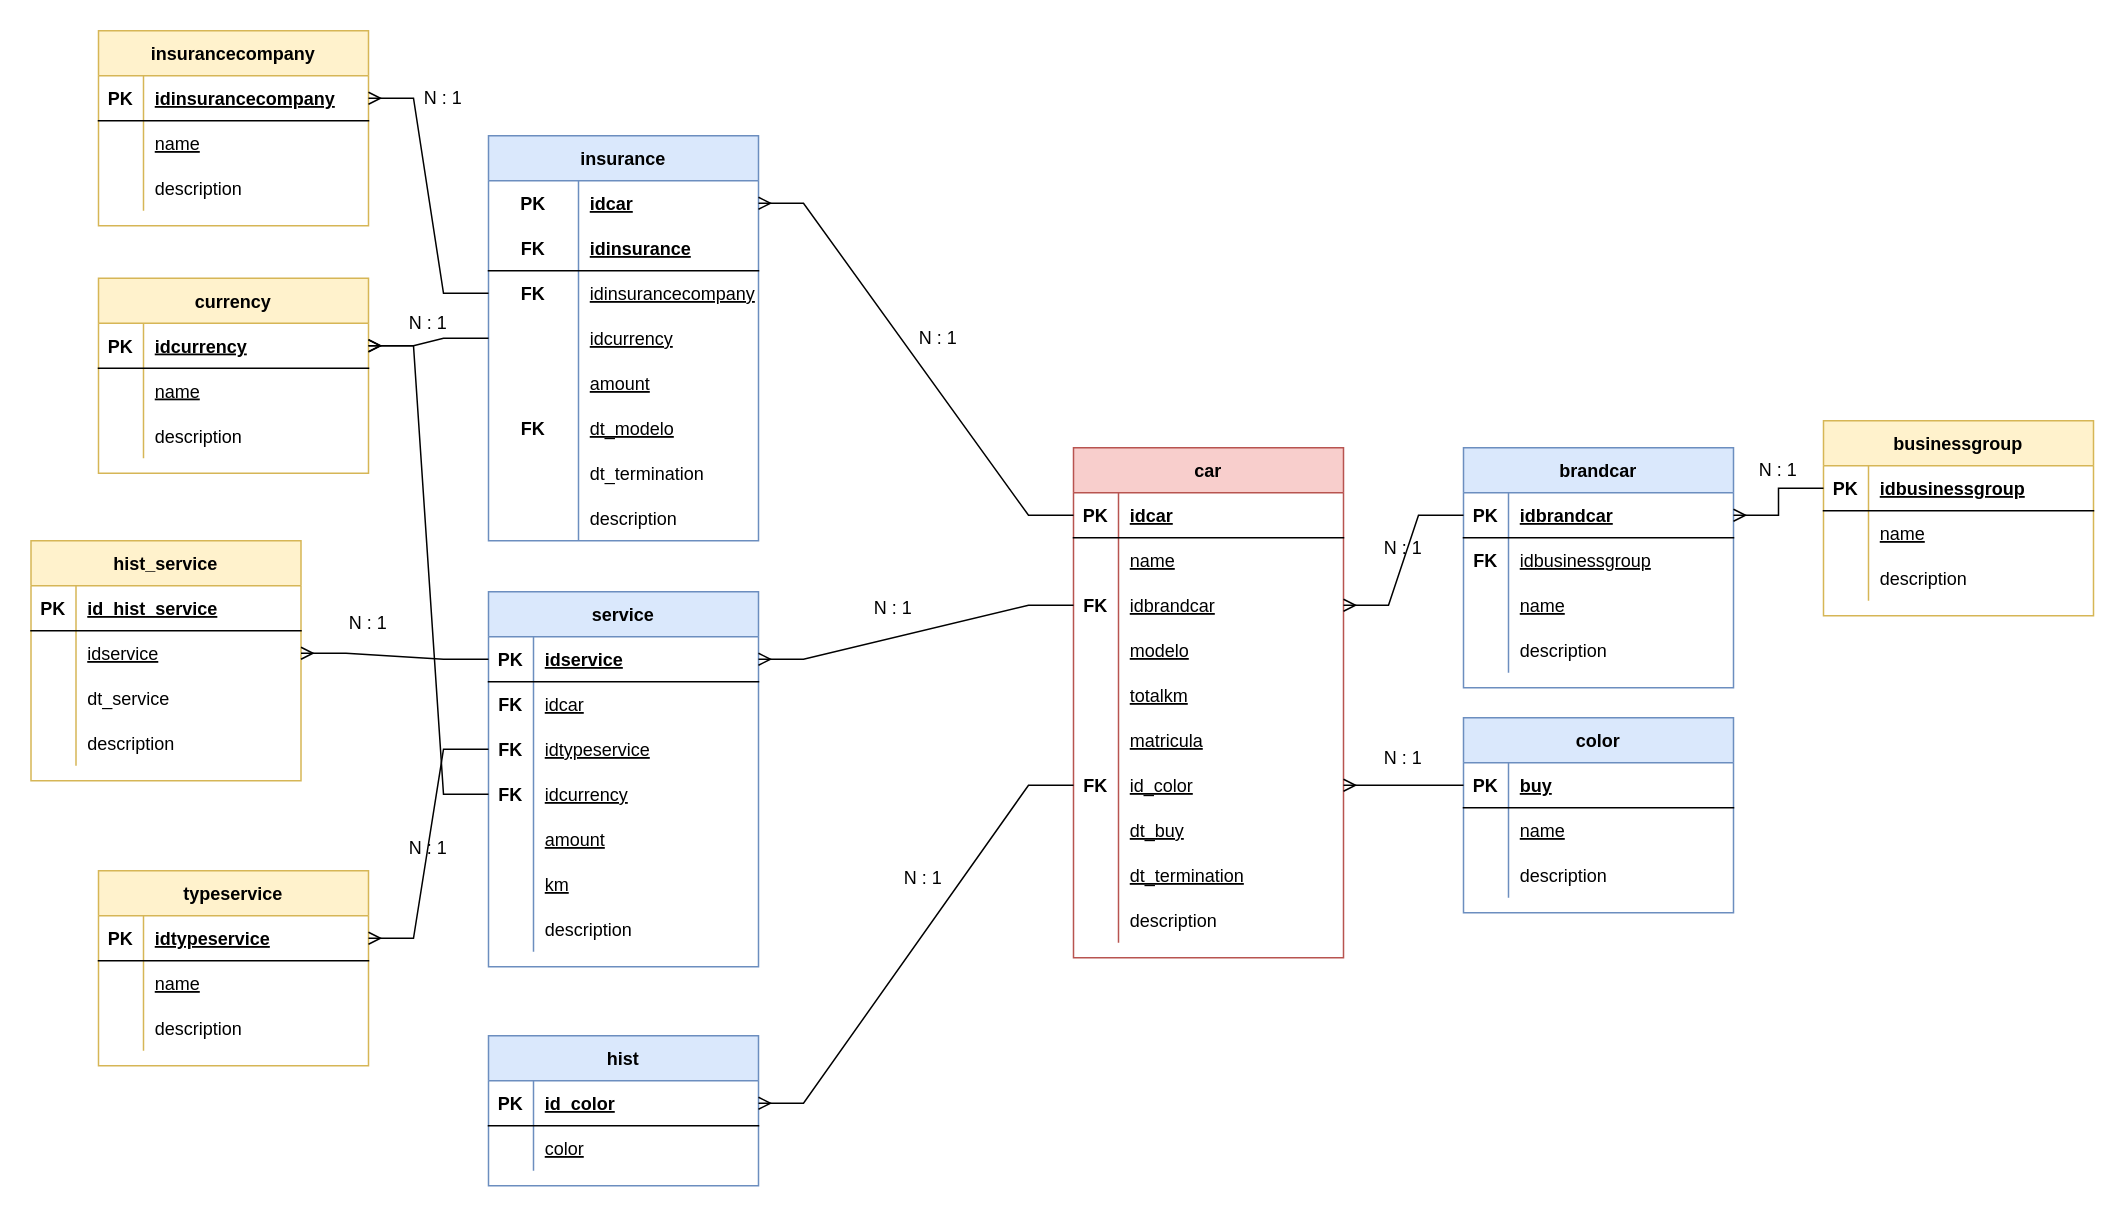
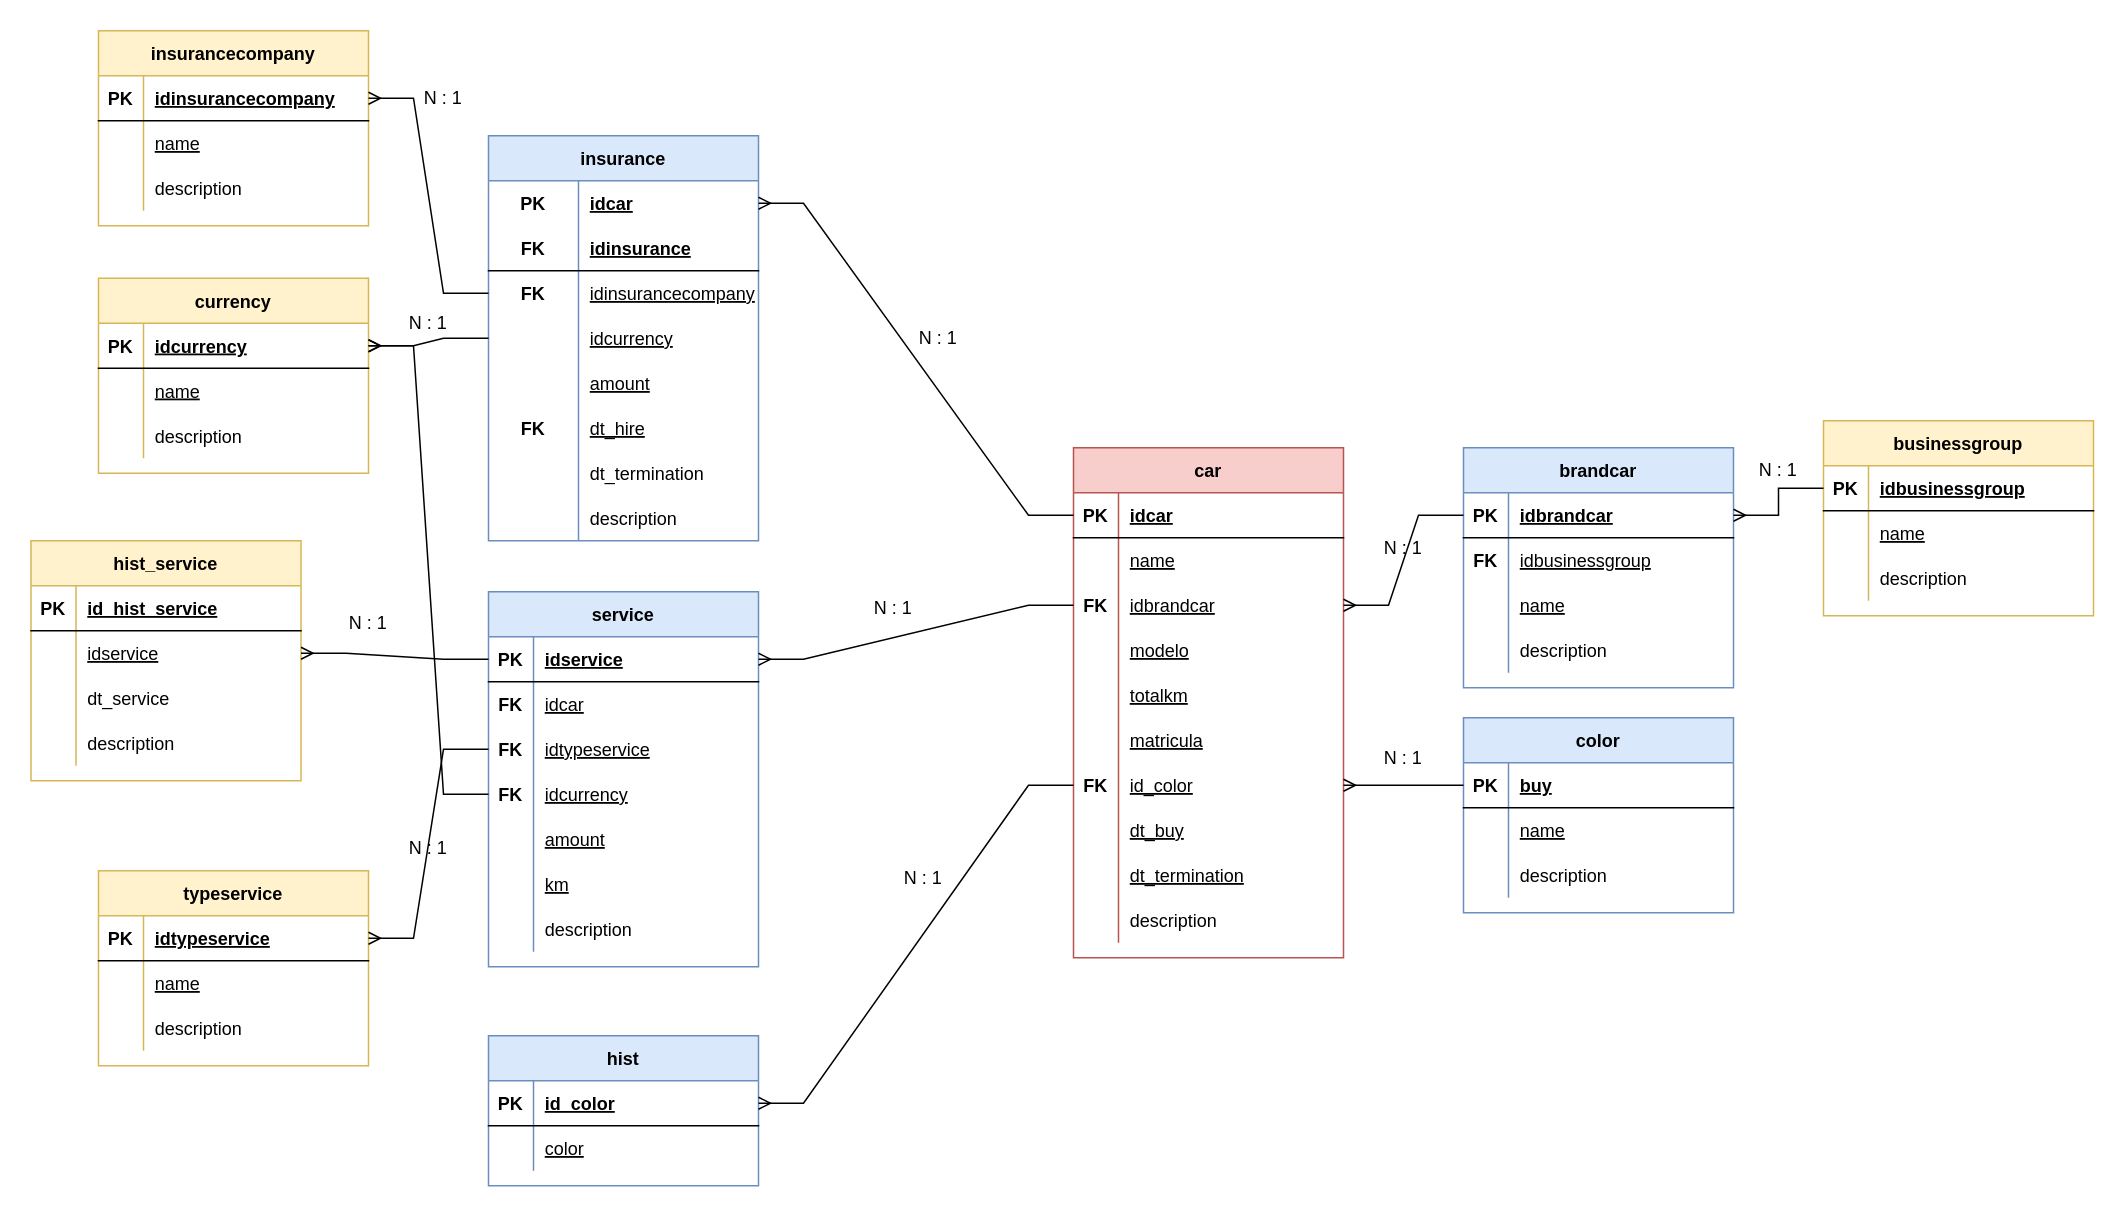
node "dt_modelo": label "dt_modelo" -> "dt_hire"
